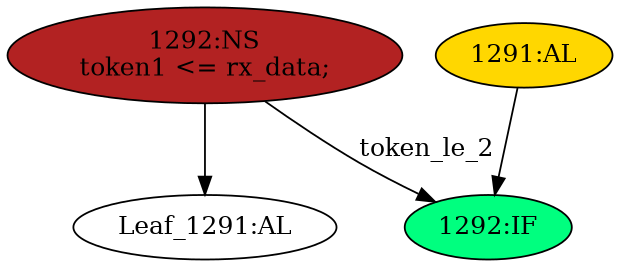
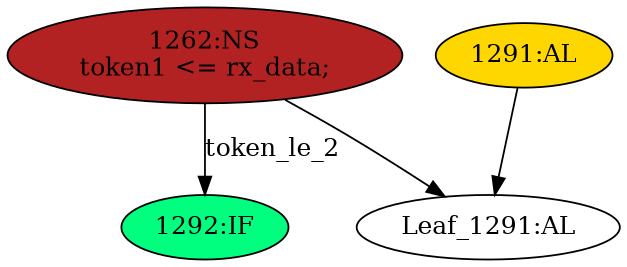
node "1292:NS token1 <= rx_data;": label "1292:NS token1 <= rx_data;" -> "1262:NS token1 <= rx_data;"
edge "1291:AL" -> "1292:IF": now "1291:AL" -> "Leaf_1291:AL"
